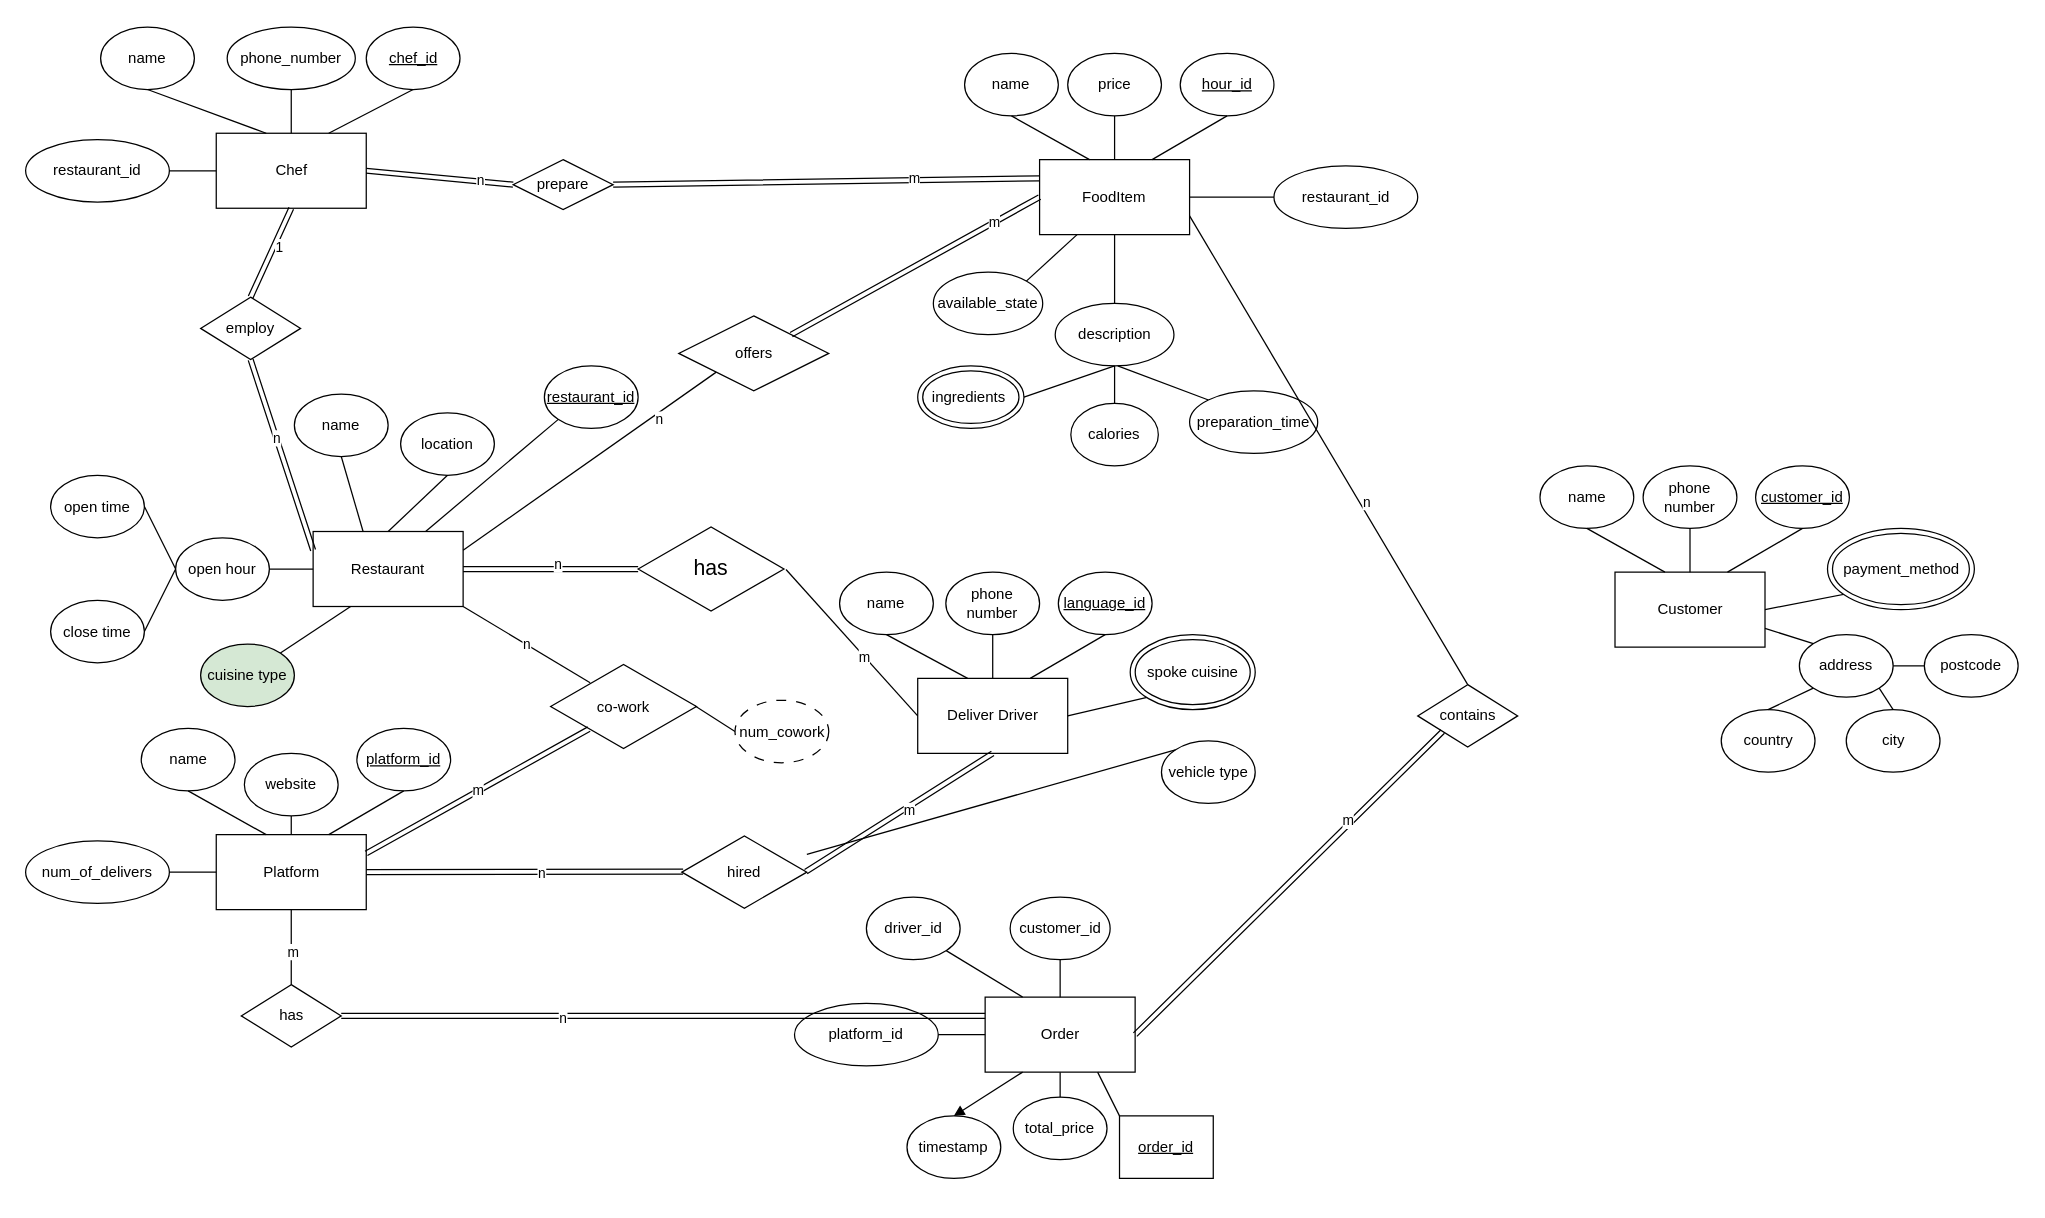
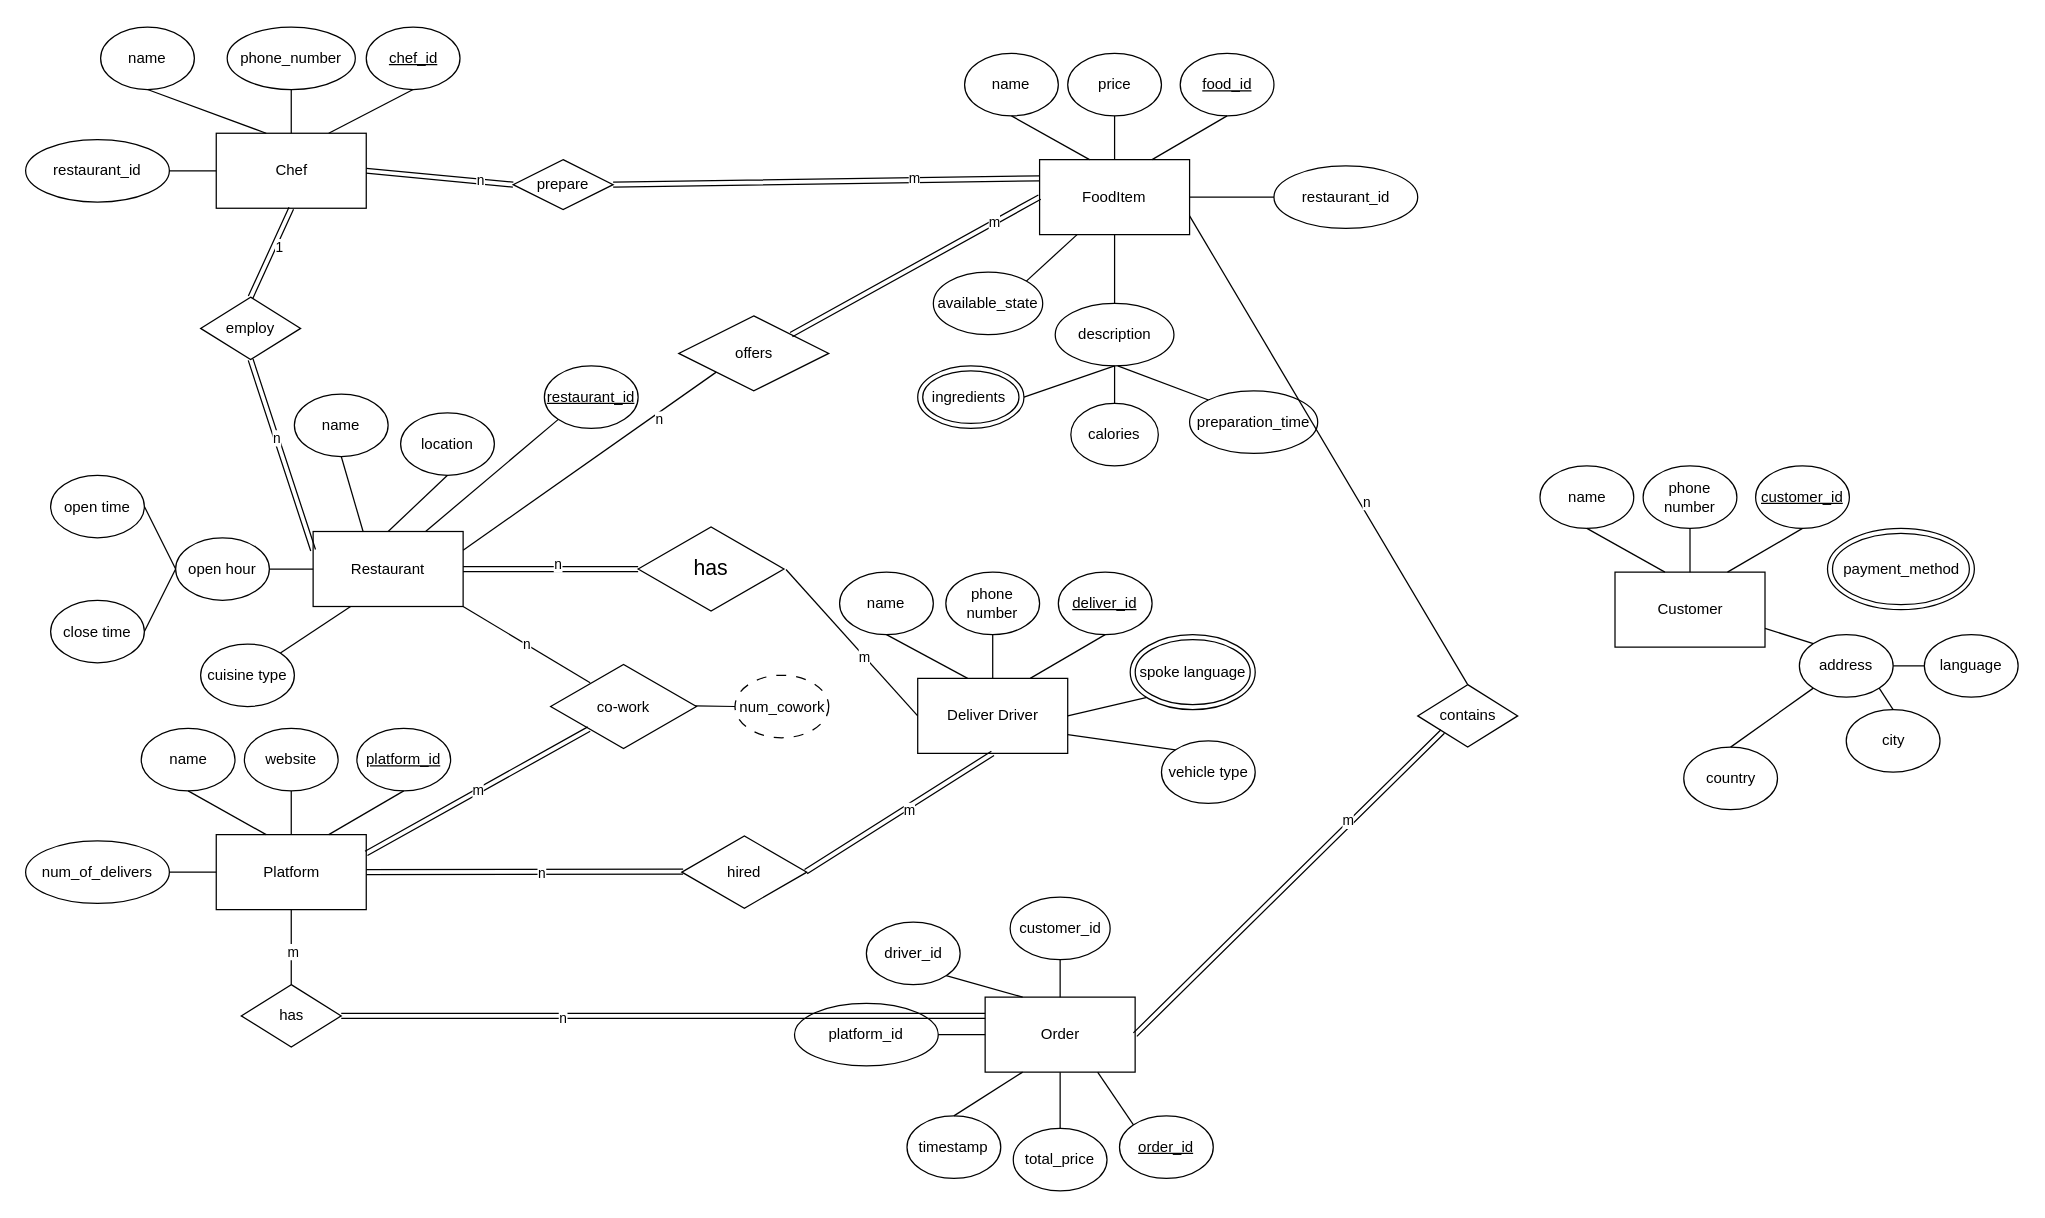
node "hour_id": label "hour_id" -> "food_id"
edge "payment_method" -- "Customer": removed
node "language_id": label "language_id" -> "deliver_id"
node "postcode": label "postcode" -> "language"
node "spoke cuisine": label "spoke cuisine" -> "spoke language"
node "cuisine type": fillcolor #d5e8d4 -> #ffffff
node "num_cowork": moved (782, 731) -> (782, 706)
node "country": moved (1768, 741) -> (1731, 778)
node "website": moved (291, 784) -> (291, 759)
edge "vehicle type" -- "hired": now "vehicle type" -- "Deliver Driver"
node "driver_id": moved (913, 928) -> (913, 953)
edge "Order" -> "timestamp": arrowhead block -> none
node "total_price": moved (1060, 1128) -> (1060, 1159)
node "order_id": shape rectangle -> ellipse
